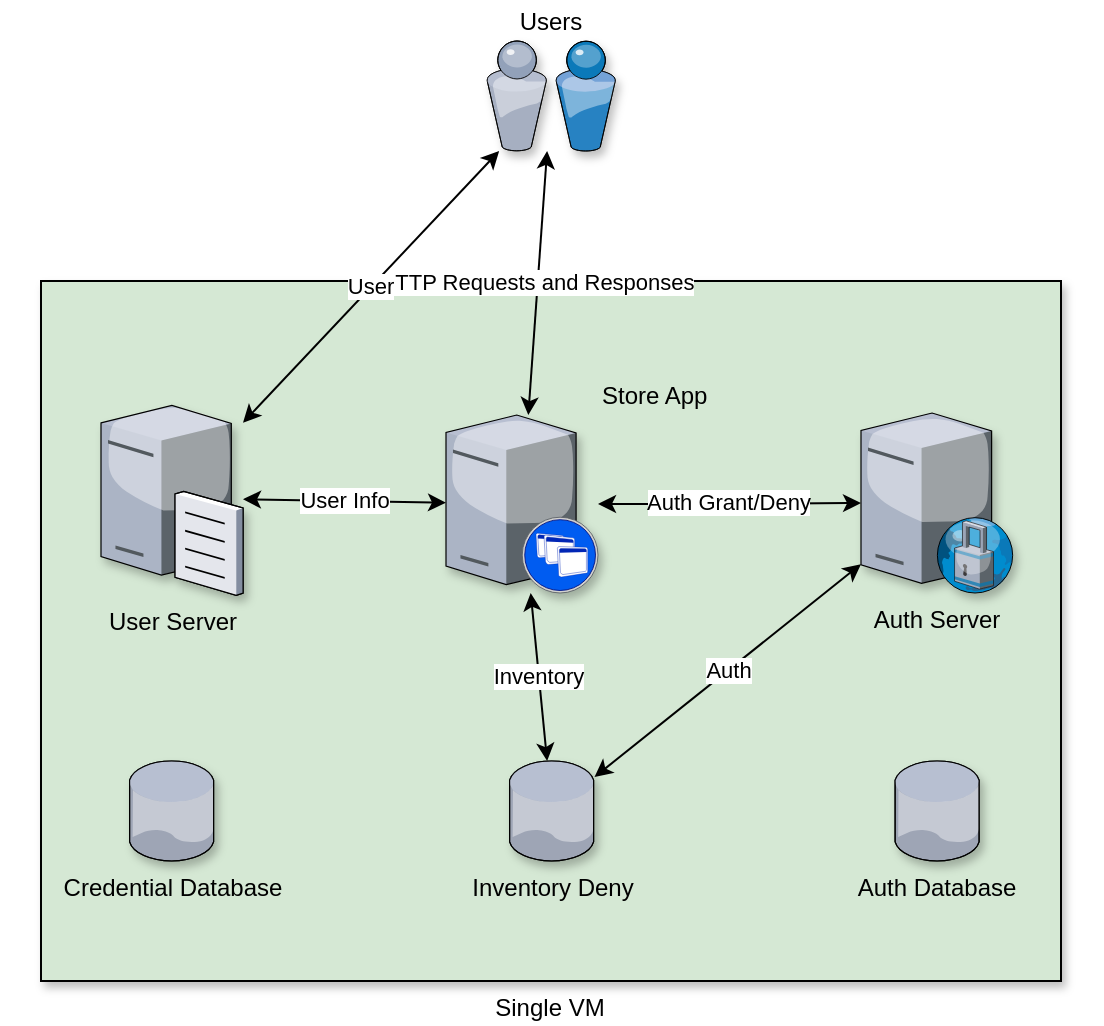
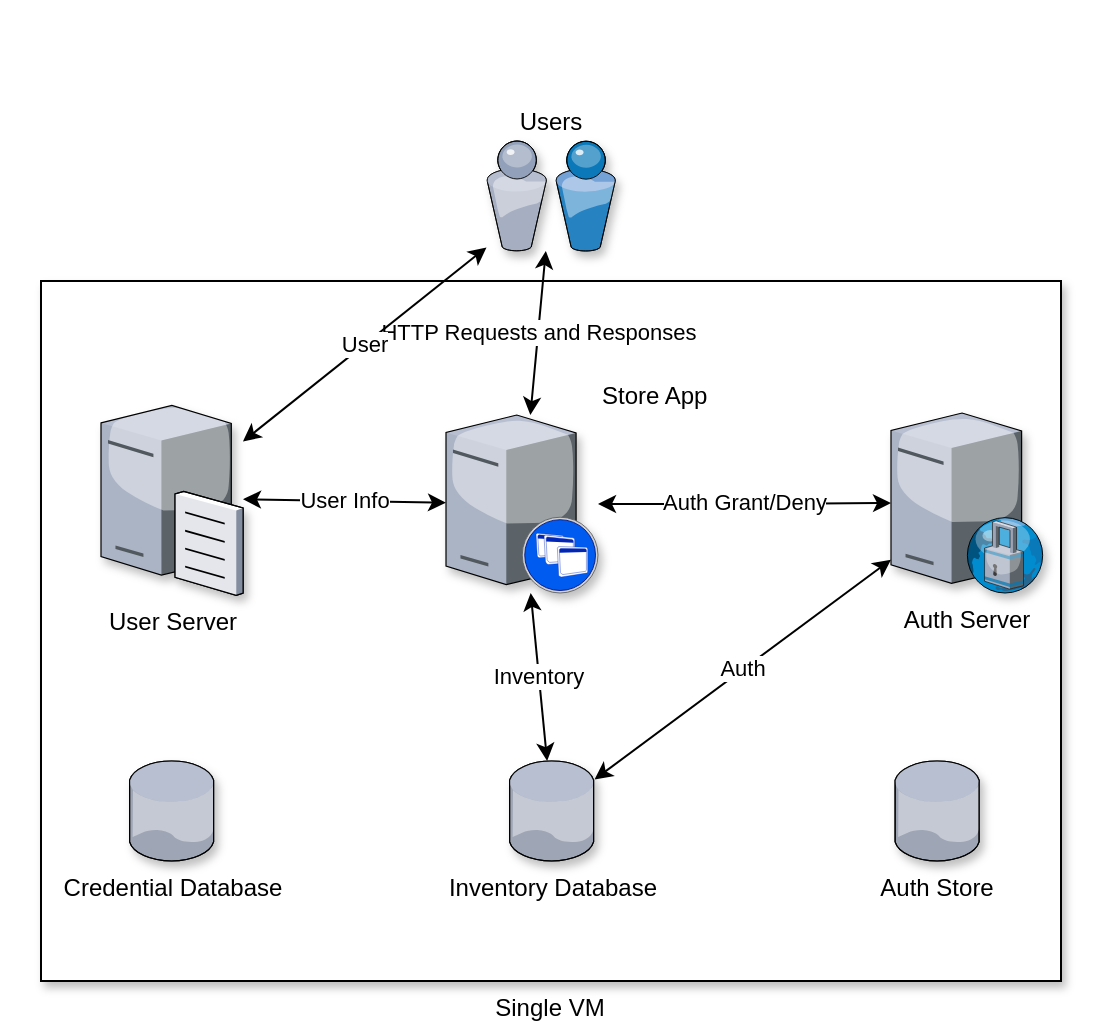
node "Users": moved (551, 96) -> (551, 196)
node "Auth Server": moved (938, 503) -> (968, 503)
node "Single VM": fillcolor #d5e8d4 -> #ffffff
node "Inventory Deny": label "Inventory Deny" -> "Inventory Database"
node "Auth Database": label "Auth Database" -> "Auth Store"
